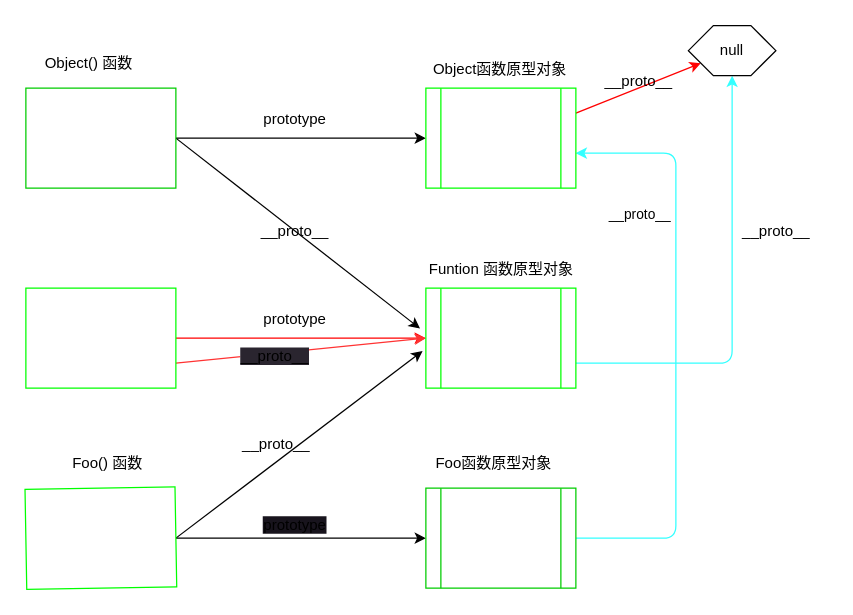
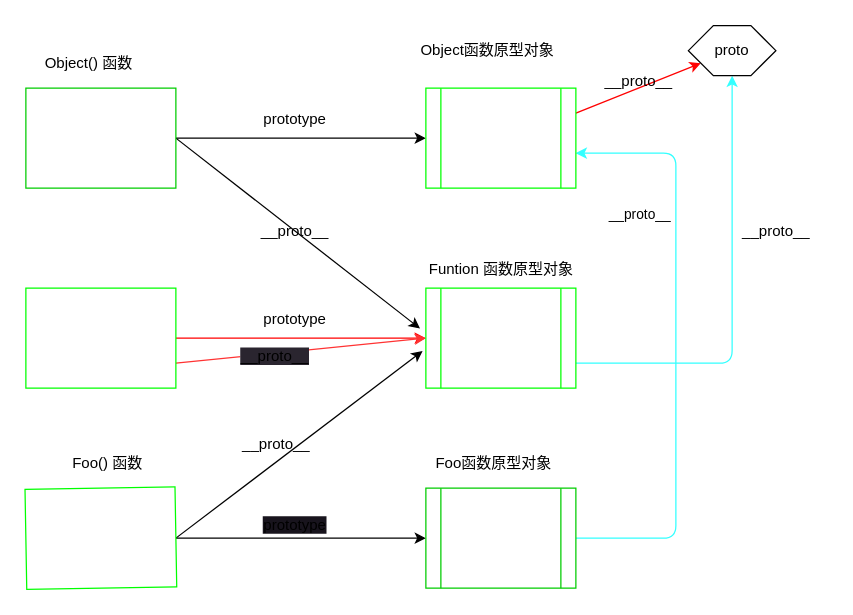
node "null": label "null" -> "proto"
node "Object函数原型对象": moved (499, 69) -> (487, 51)
